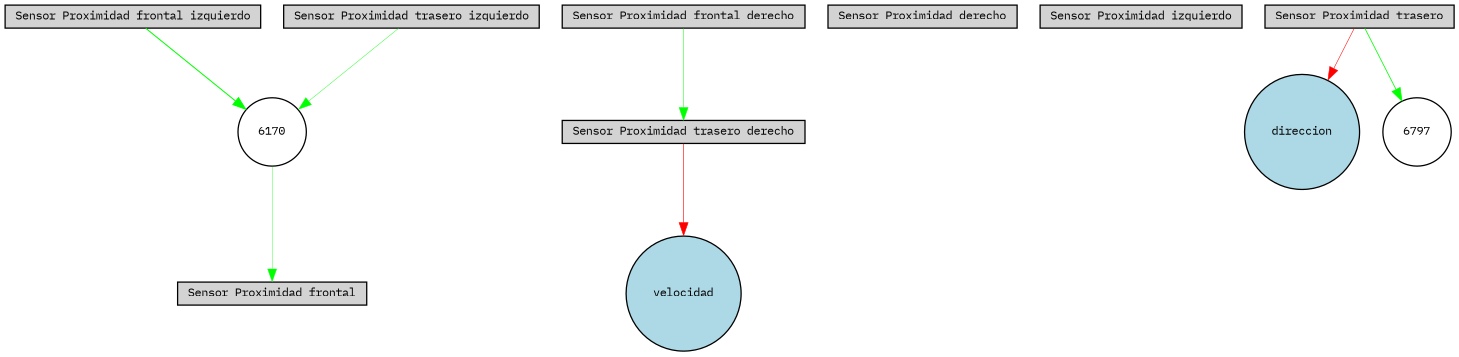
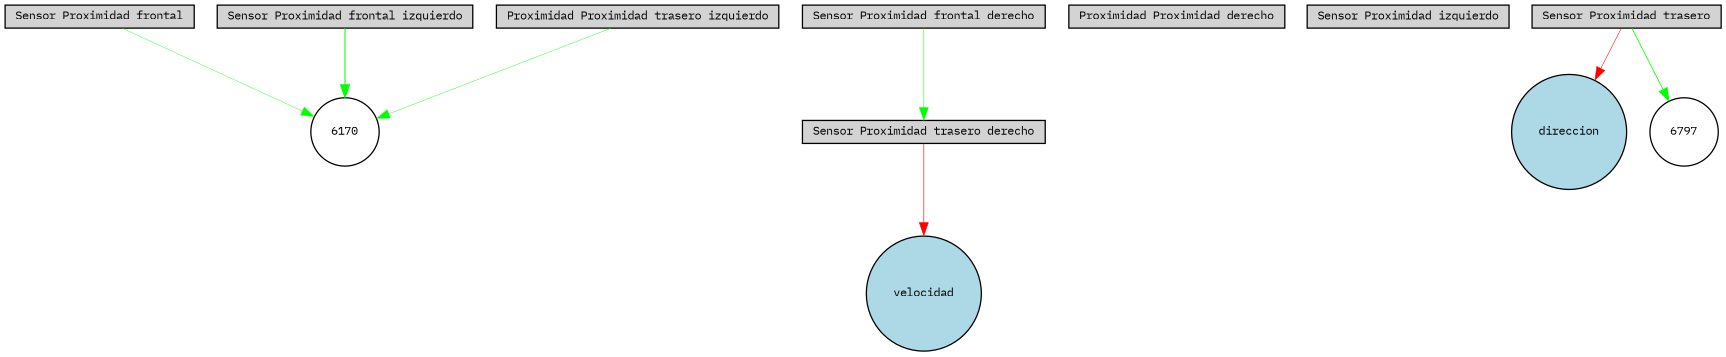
node "Sensor Proximidad trasero izquierdo": label "Sensor Proximidad trasero izquierdo" -> "Proximidad Proximidad trasero izquierdo"
node "Sensor Proximidad derecho": label "Sensor Proximidad derecho" -> "Proximidad Proximidad derecho"
edge "6170" -> "Sensor Proximidad frontal": reversed
